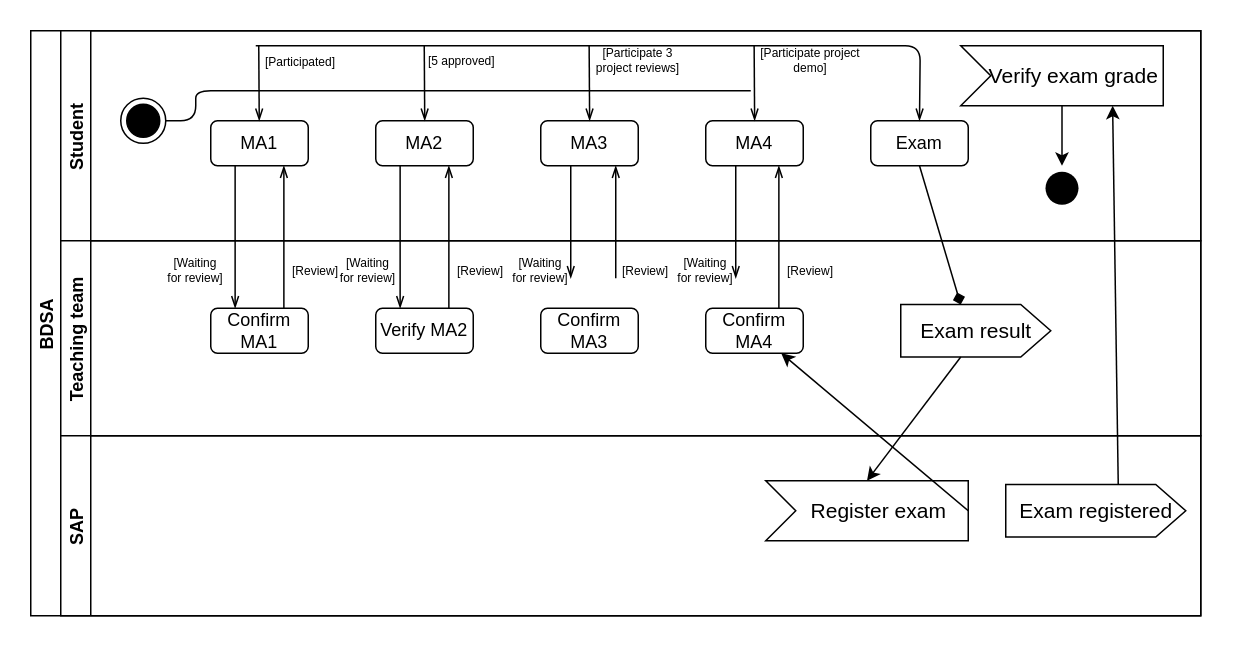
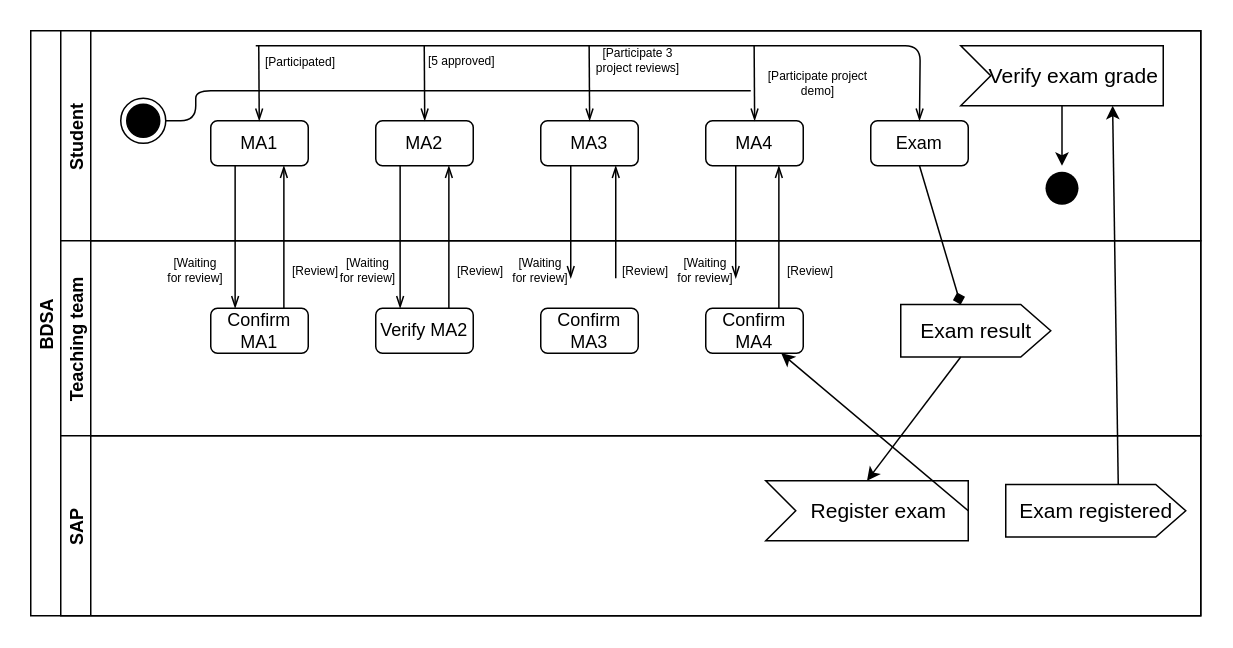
node "[Participate project demo]": moved (811, 61) -> (818, 83)
